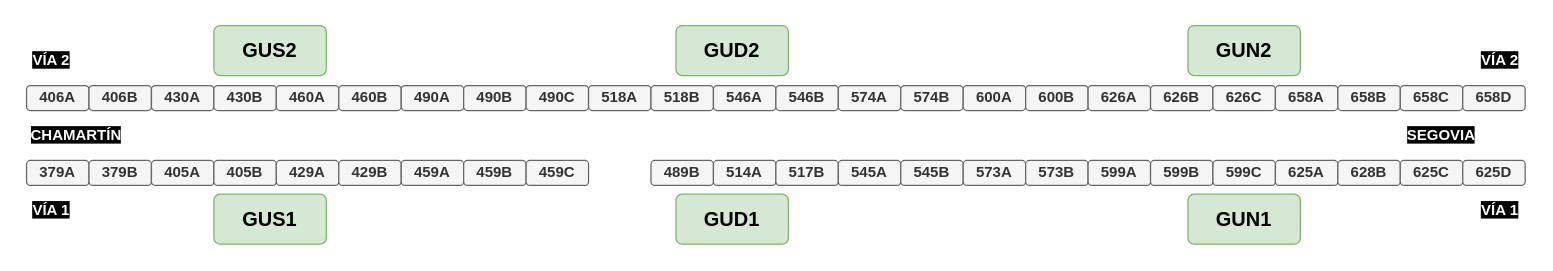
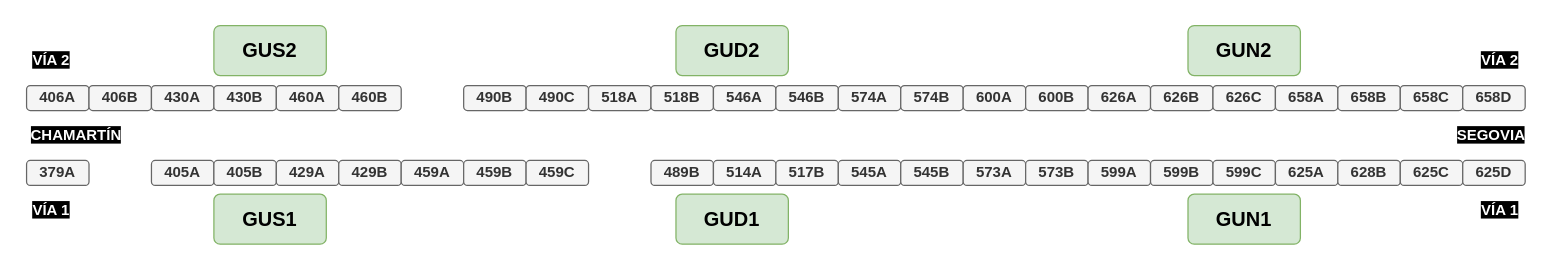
node "490A": removed
node "SEGOVIA": moved (1442, 136) -> (1492, 136)
node "379B": removed
